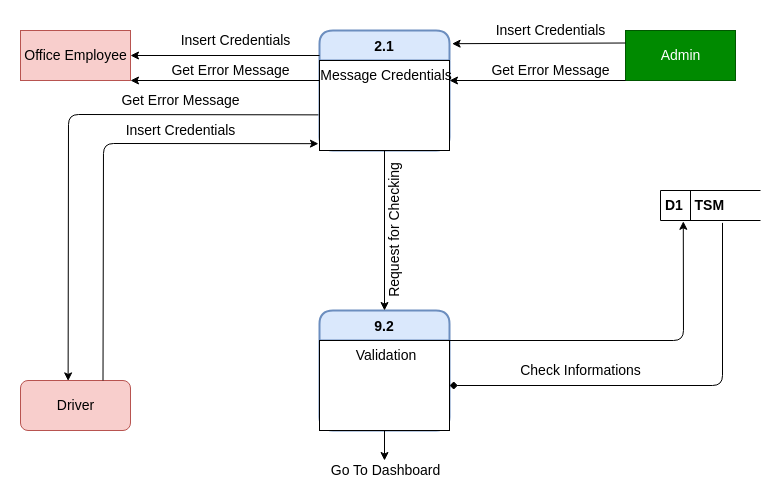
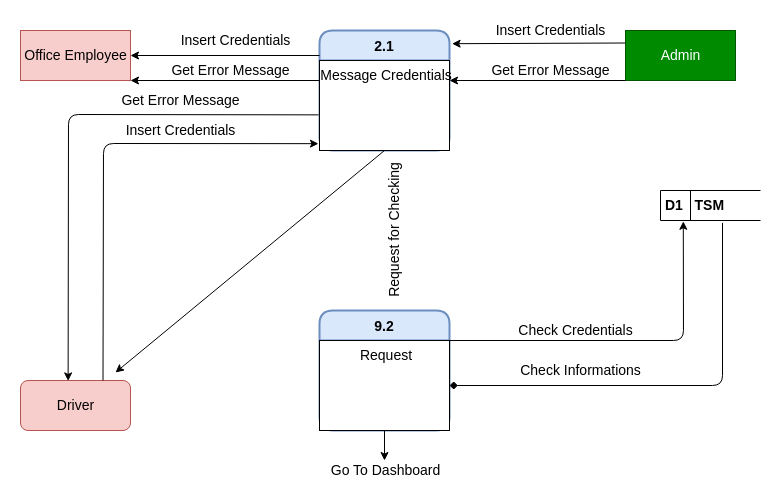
edge "2.1" -> "9.2": now "2.1" -> "Driver"
node "Check Credentials": added
node "Validation": label "Validation" -> "Request"
